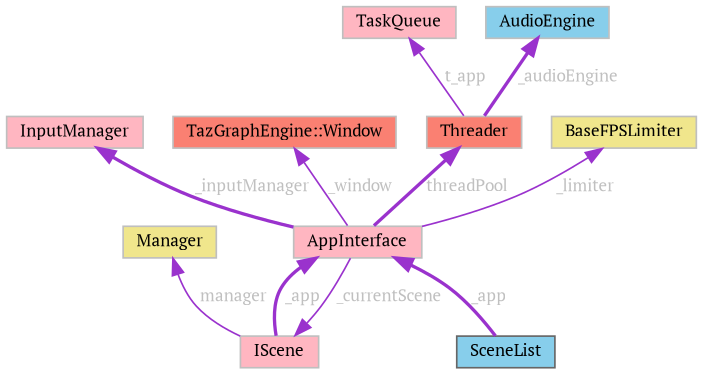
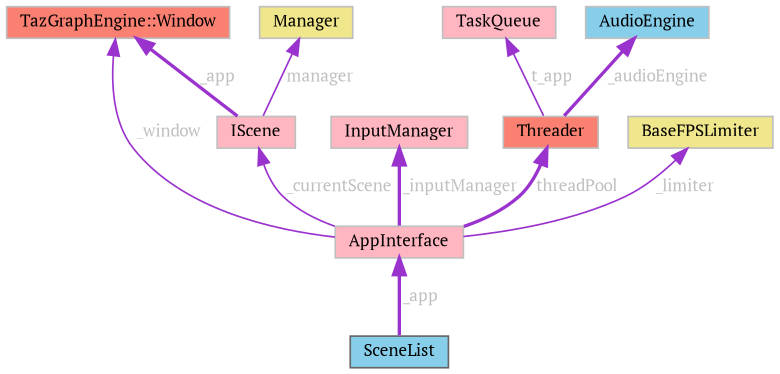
edge "IScene" -> "AppInterface": now "IScene" -> "TazGraphEngine::Window"
